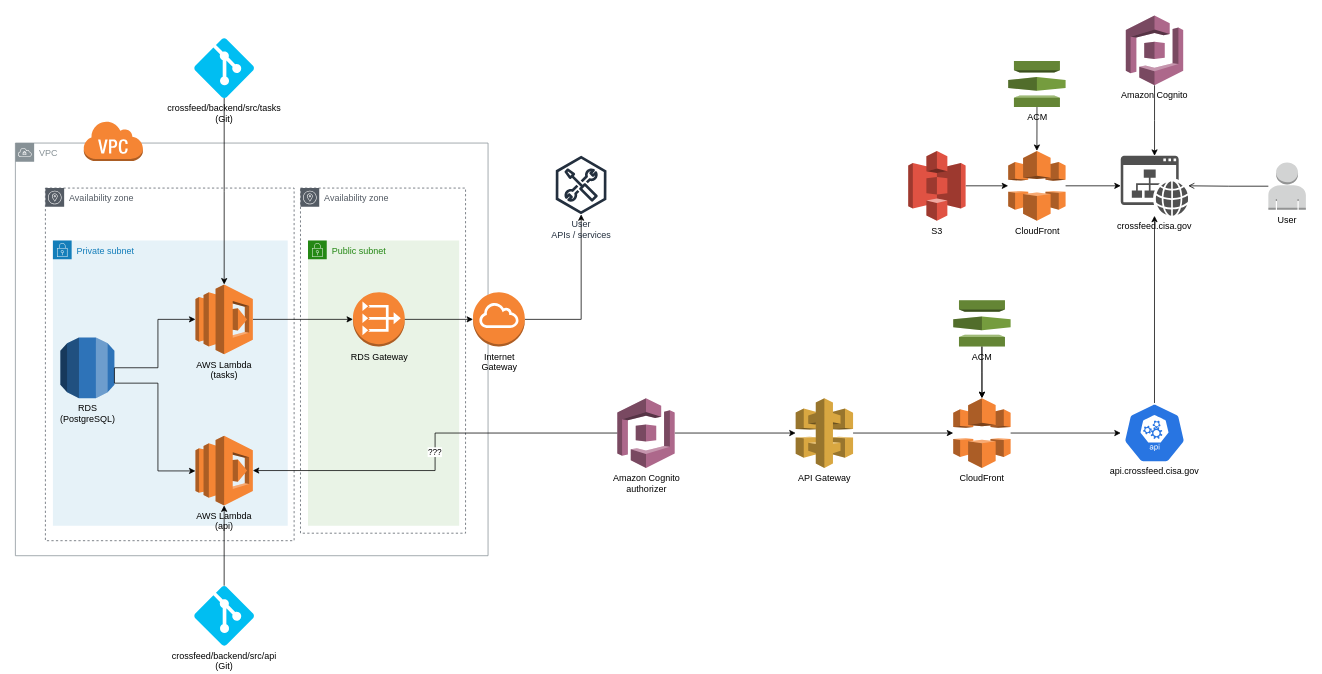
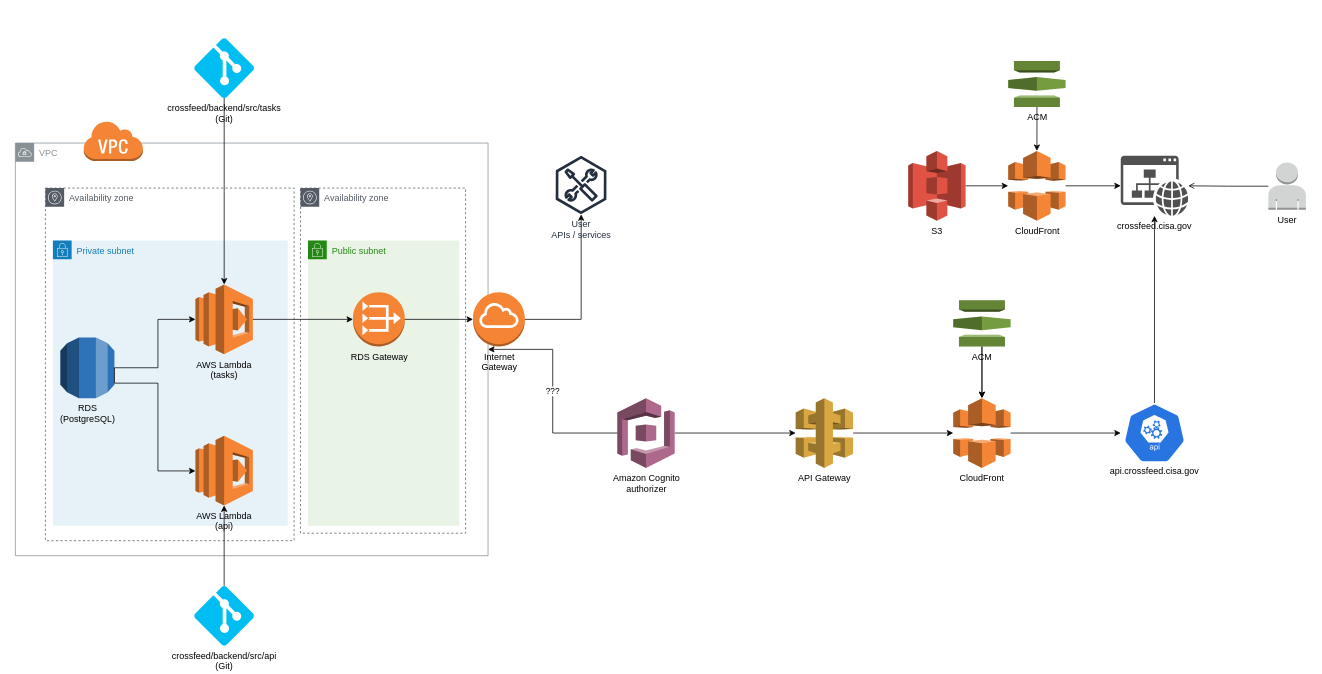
node "Amazon Cognito": removed
edge "Amazon Cognito" -> "crossfeed.cisa.gov": removed
edge "Amazon Cognito authorizer" -> "AWS Lambda (api)": now "Amazon Cognito authorizer" -> "VPC"
